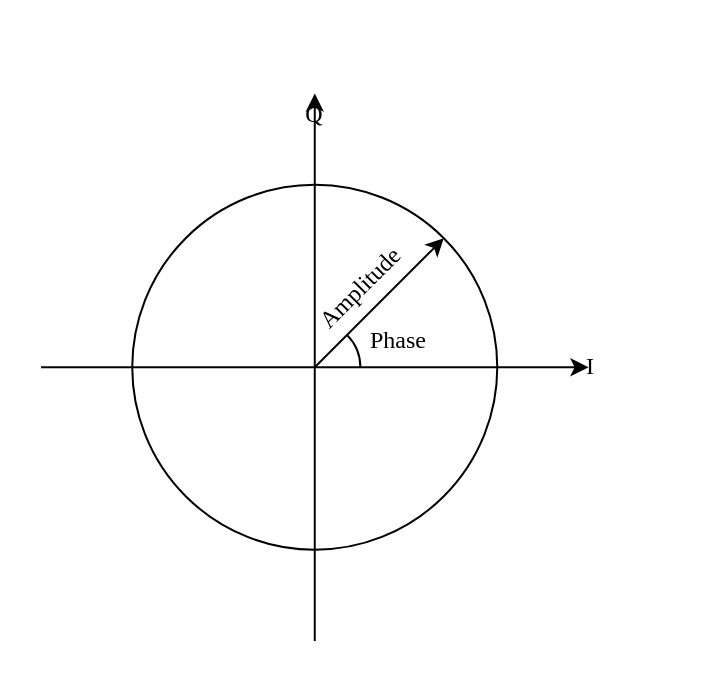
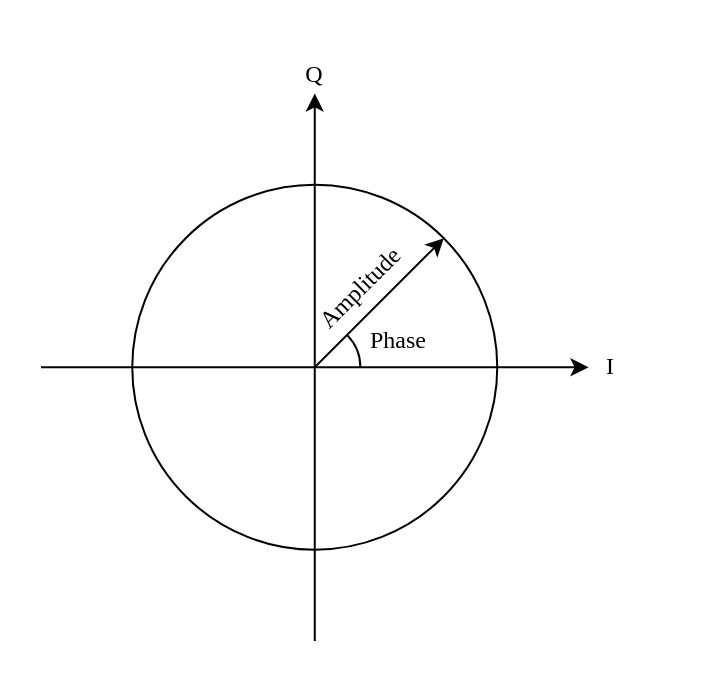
node "Q": moved (315, 115) -> (315, 75)
node "I": moved (591, 367) -> (611, 367)
